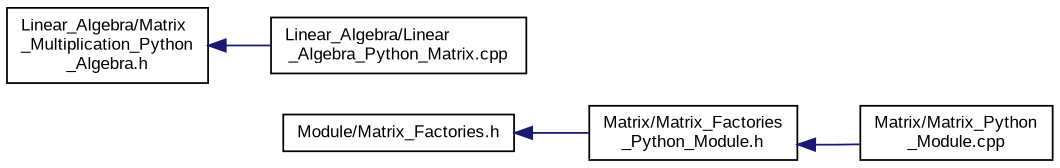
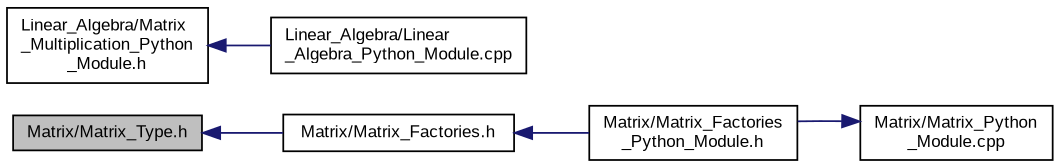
node "Linear_Algebra/Matrix _Multiplication_Python _Algebra.h": label "Linear_Algebra/Matrix _Multiplication_Python _Algebra.h" -> "Linear_Algebra/Matrix _Multiplication_Python _Module.h"
node "Linear_Algebra/Linear _Algebra_Python_Matrix.cpp": label "Linear_Algebra/Linear _Algebra_Python_Matrix.cpp" -> "Linear_Algebra/Linear _Algebra_Python_Module.cpp"
node "Matrix/Matrix_Type.h": added
node "Module/Matrix_Factories.h": label "Module/Matrix_Factories.h" -> "Matrix/Matrix_Factories.h"
edge "Matrix/Matrix_Python _Module.cpp" -> "Matrix/Matrix_Factories _Python_Module.h": reversed
